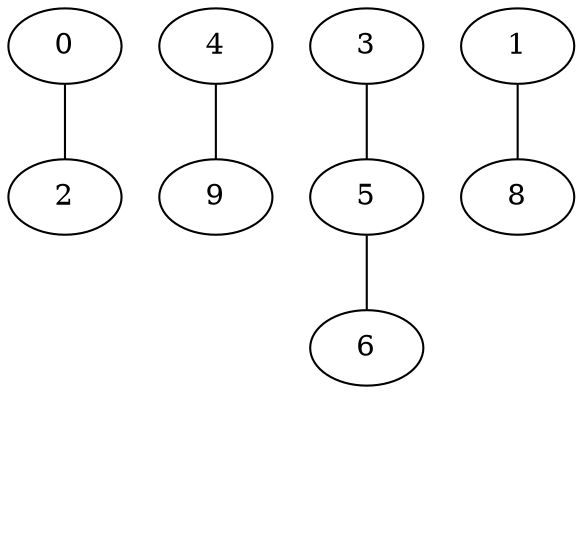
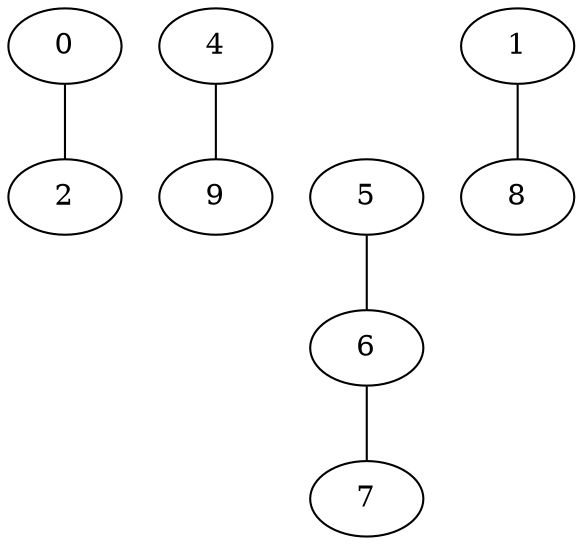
node "3": removed
node "7": added
